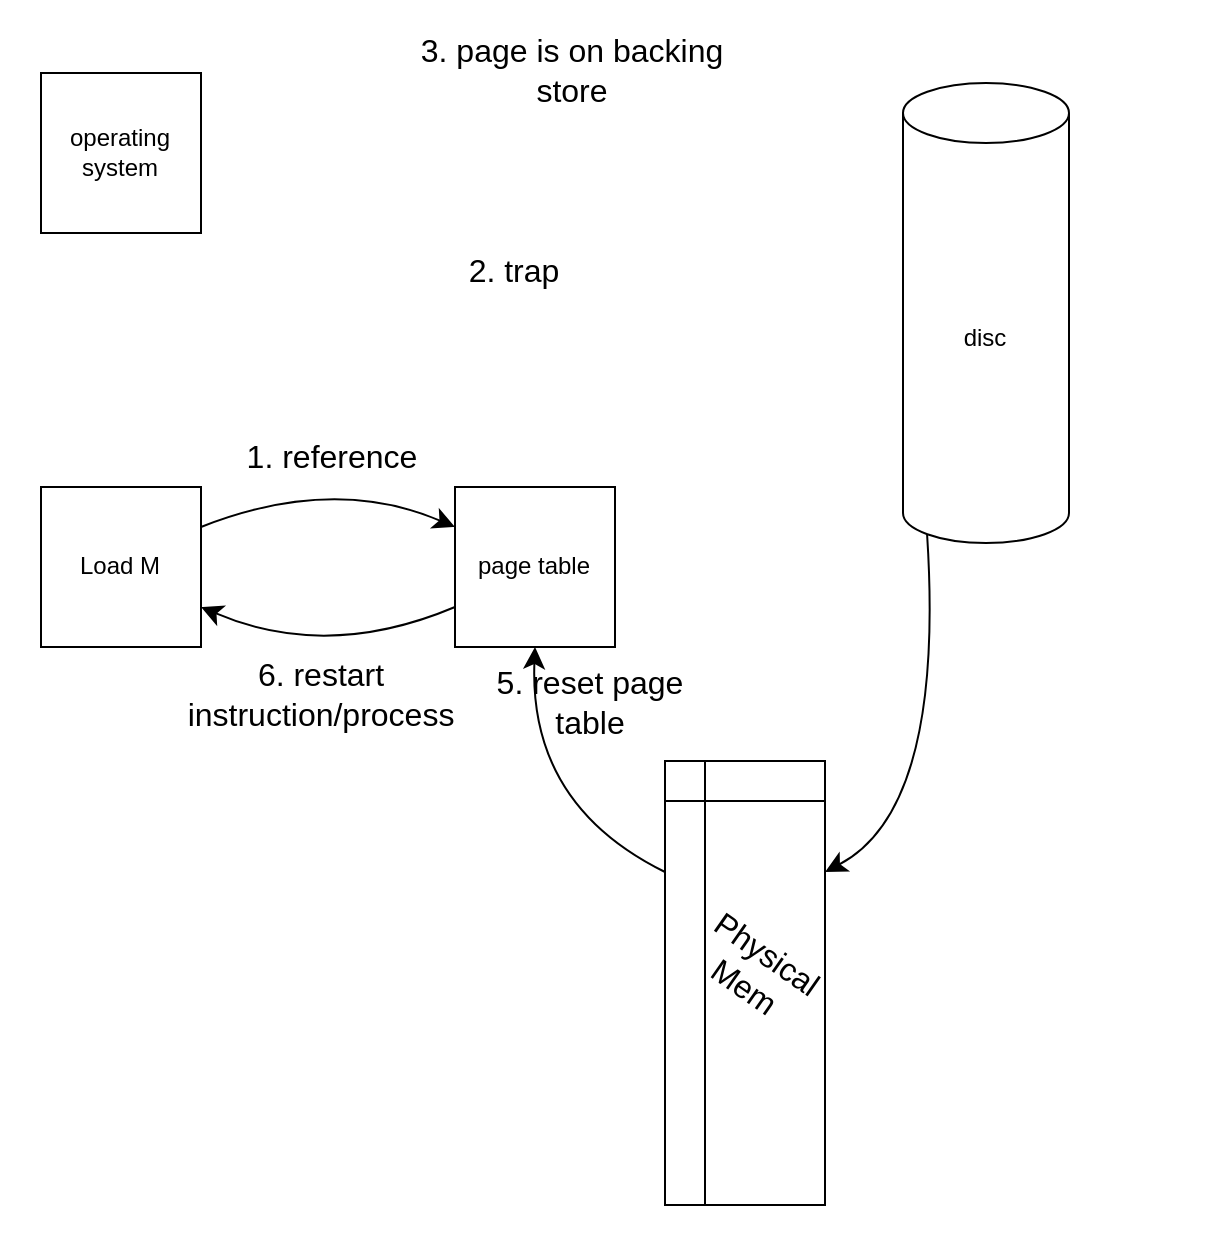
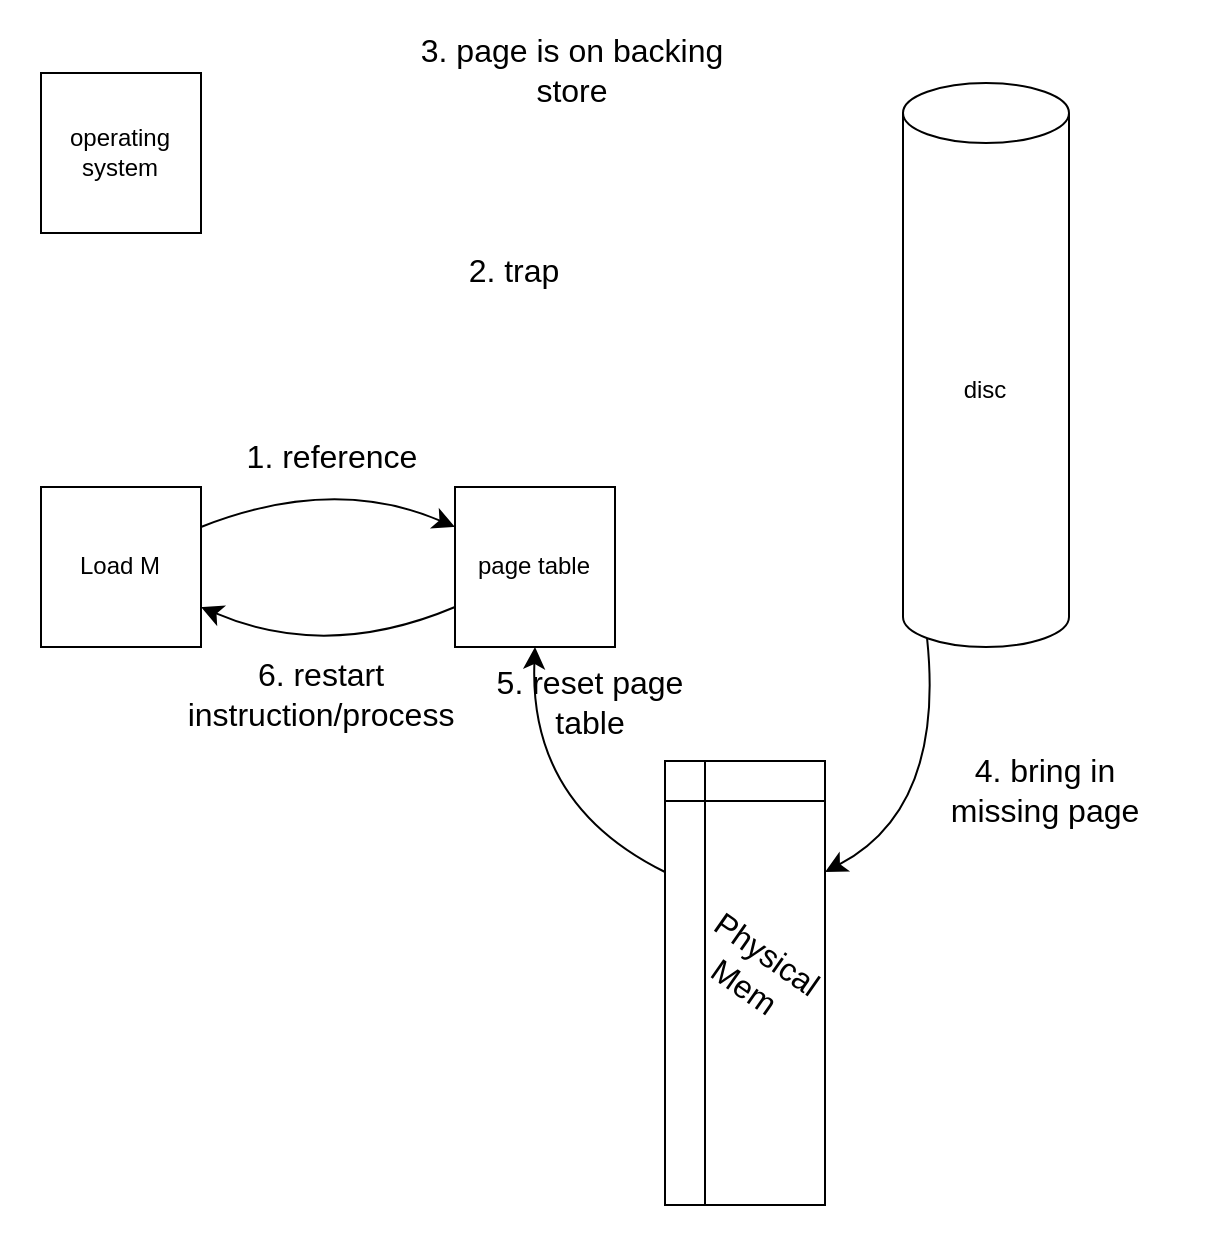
node "disc": size 166x460 -> 166x564
node "4. bring in missing page": added
